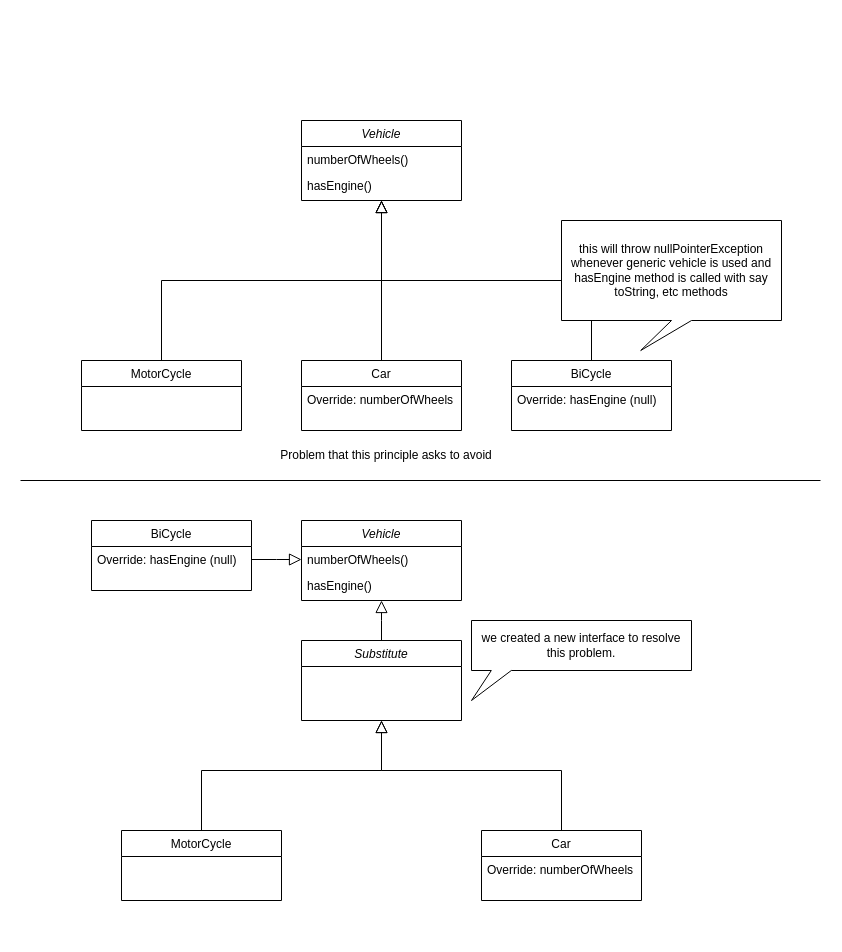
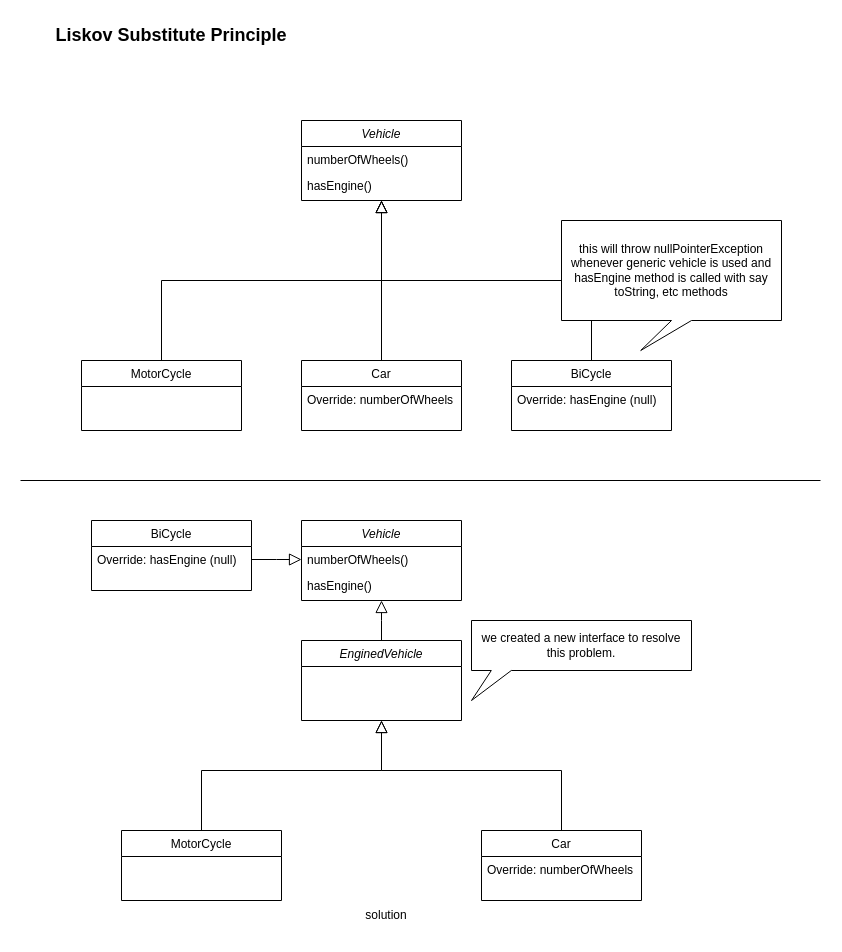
node "Liskov Substitute Principle": added
node "Problem that this principle asks to avoid": removed
node "Substitute": label "Substitute" -> "EnginedVehicle"
node "solution": added
